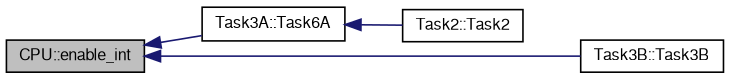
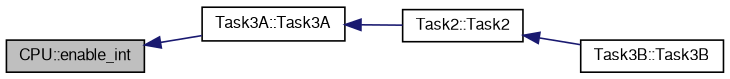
node "Task3A::Task6A": label "Task3A::Task6A" -> "Task3A::Task3A"
edge "Task3B::Task3B" -> "CPU::enable_int": now "Task3B::Task3B" -> "Task2::Task2"
